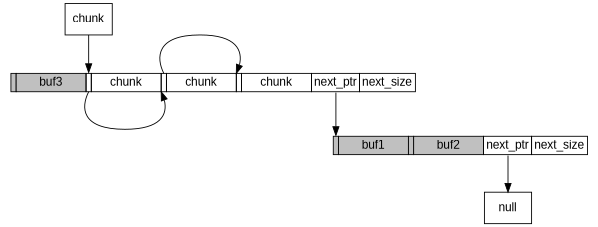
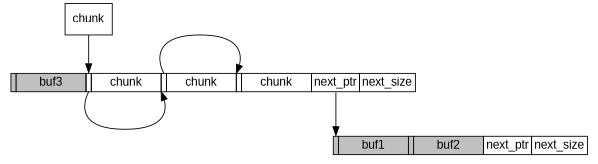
node "null": removed
